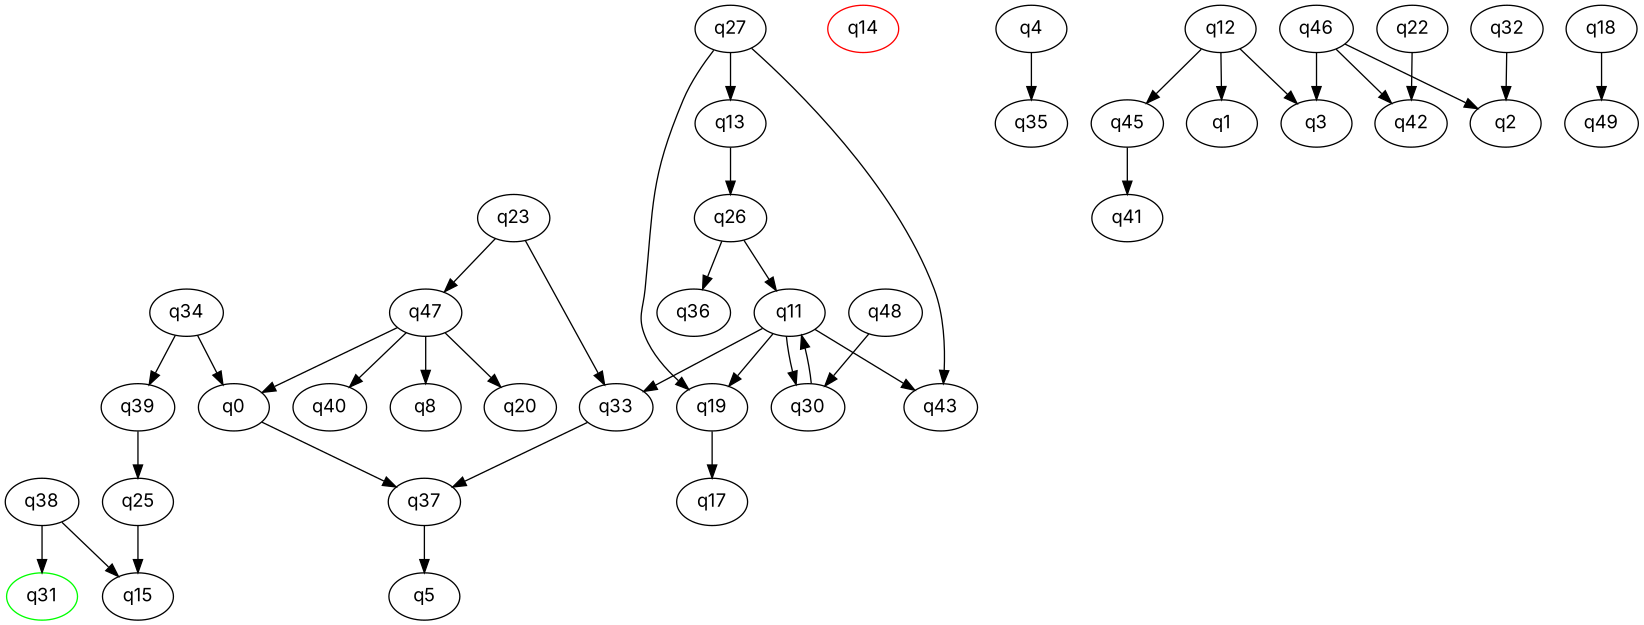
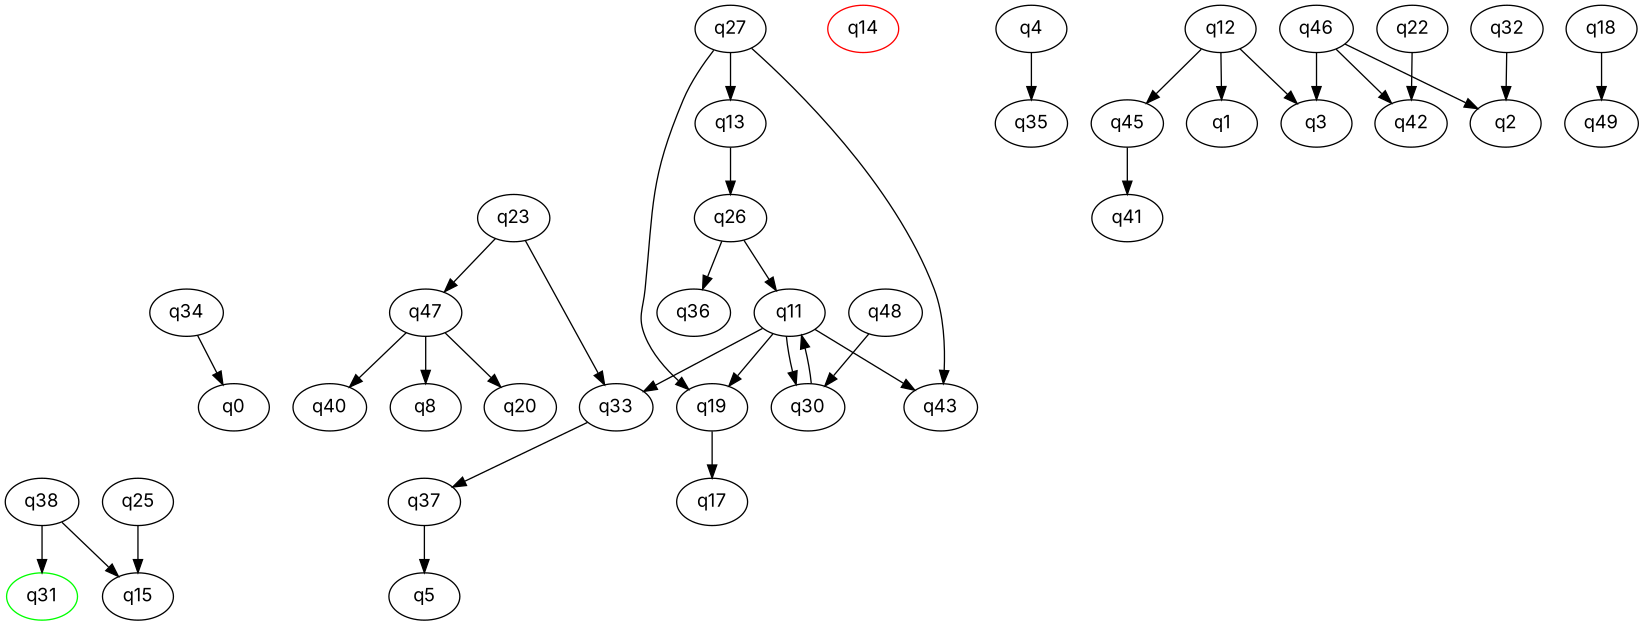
edge "q47" -> "q0": removed
node "q39": removed
edge "q0" -> "q37": removed
